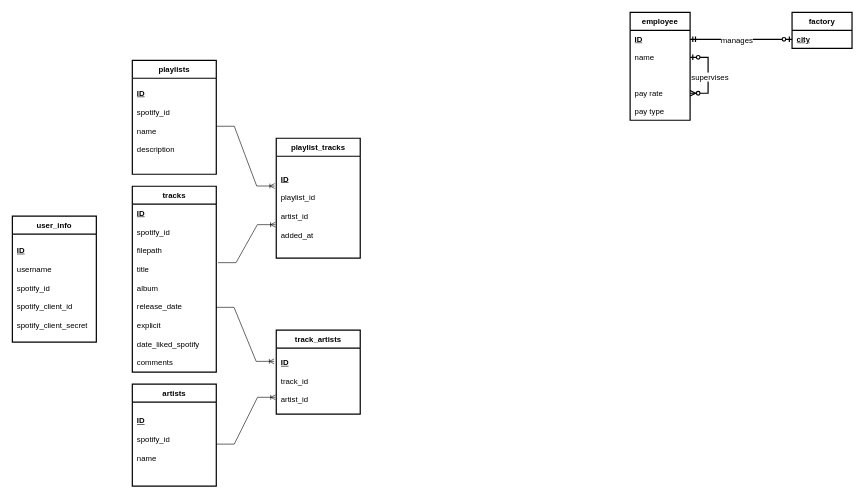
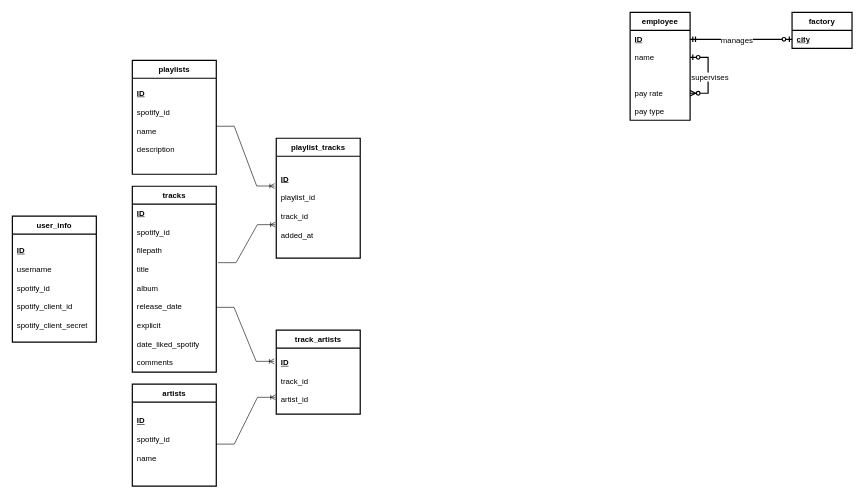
node "ID playlist_id artist_id added_at": label "ID playlist_id artist_id added_at" -> "ID playlist_id track_id added_at"
